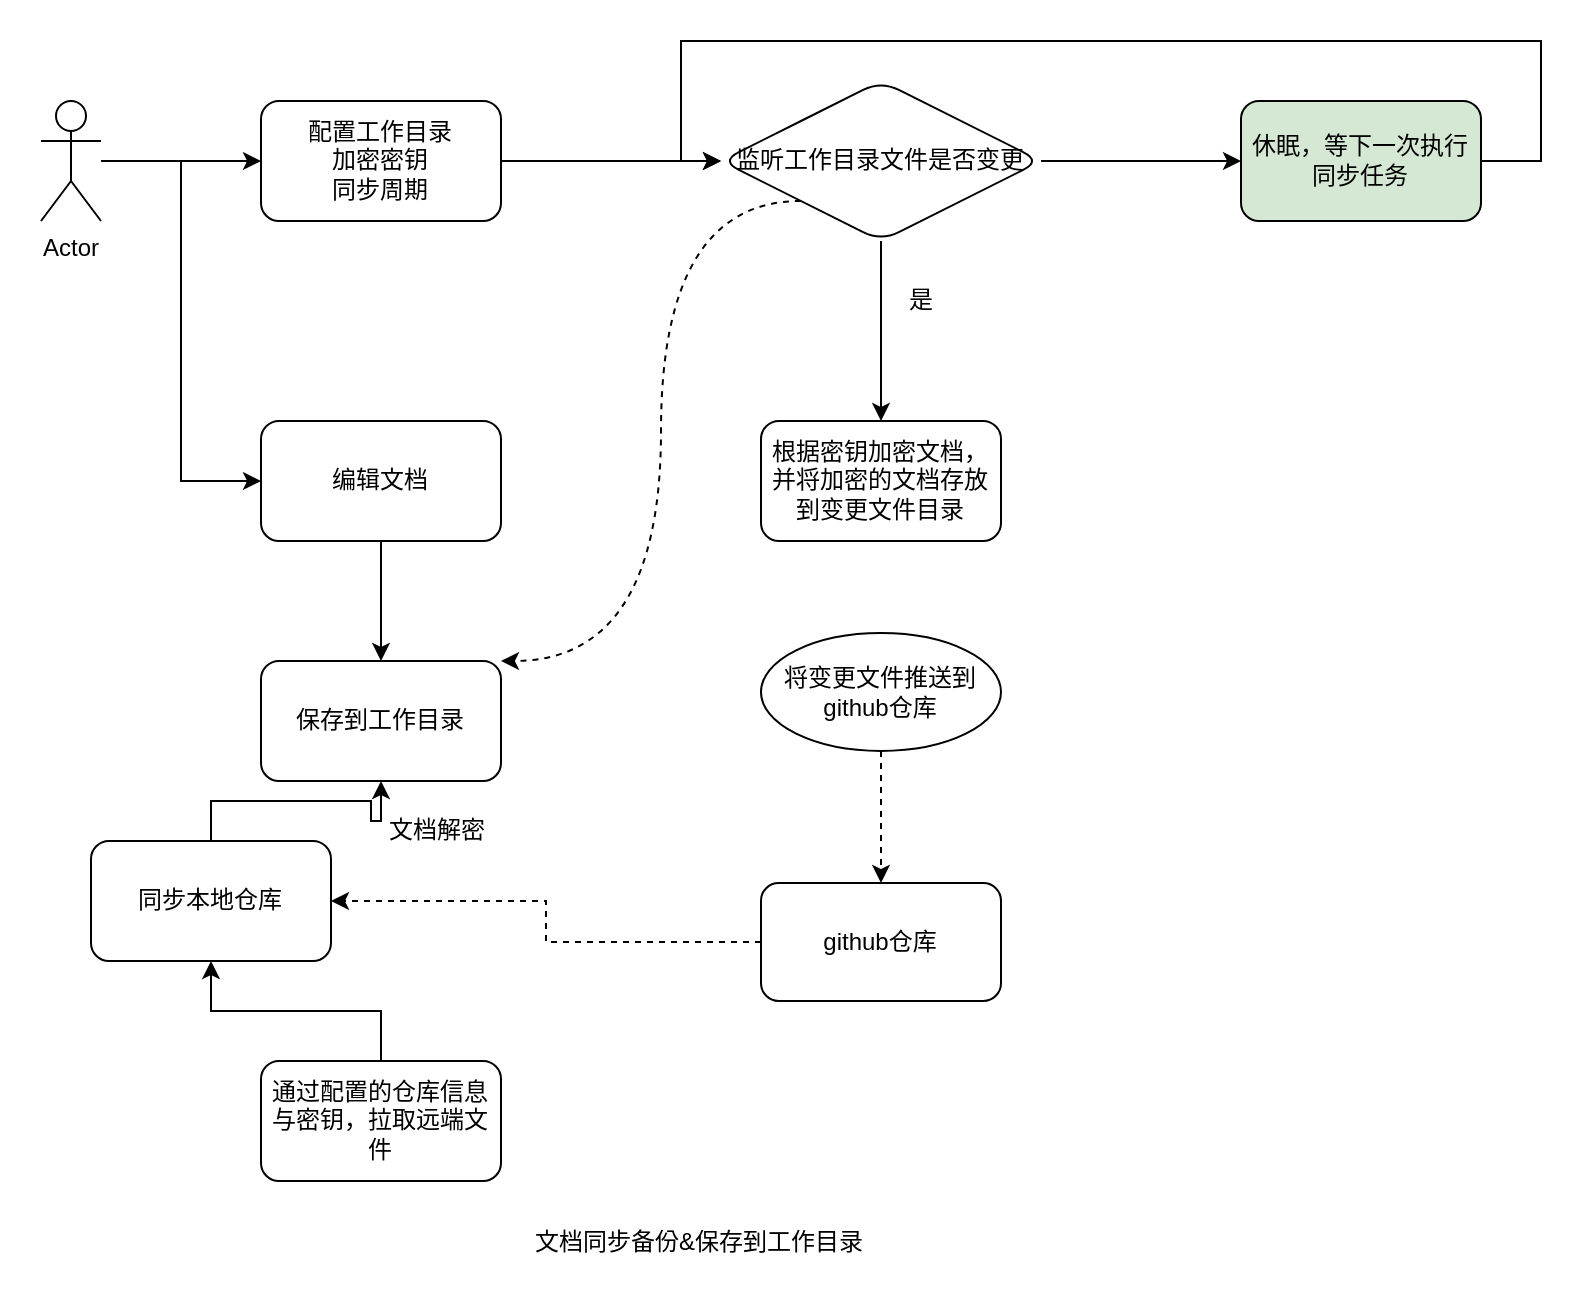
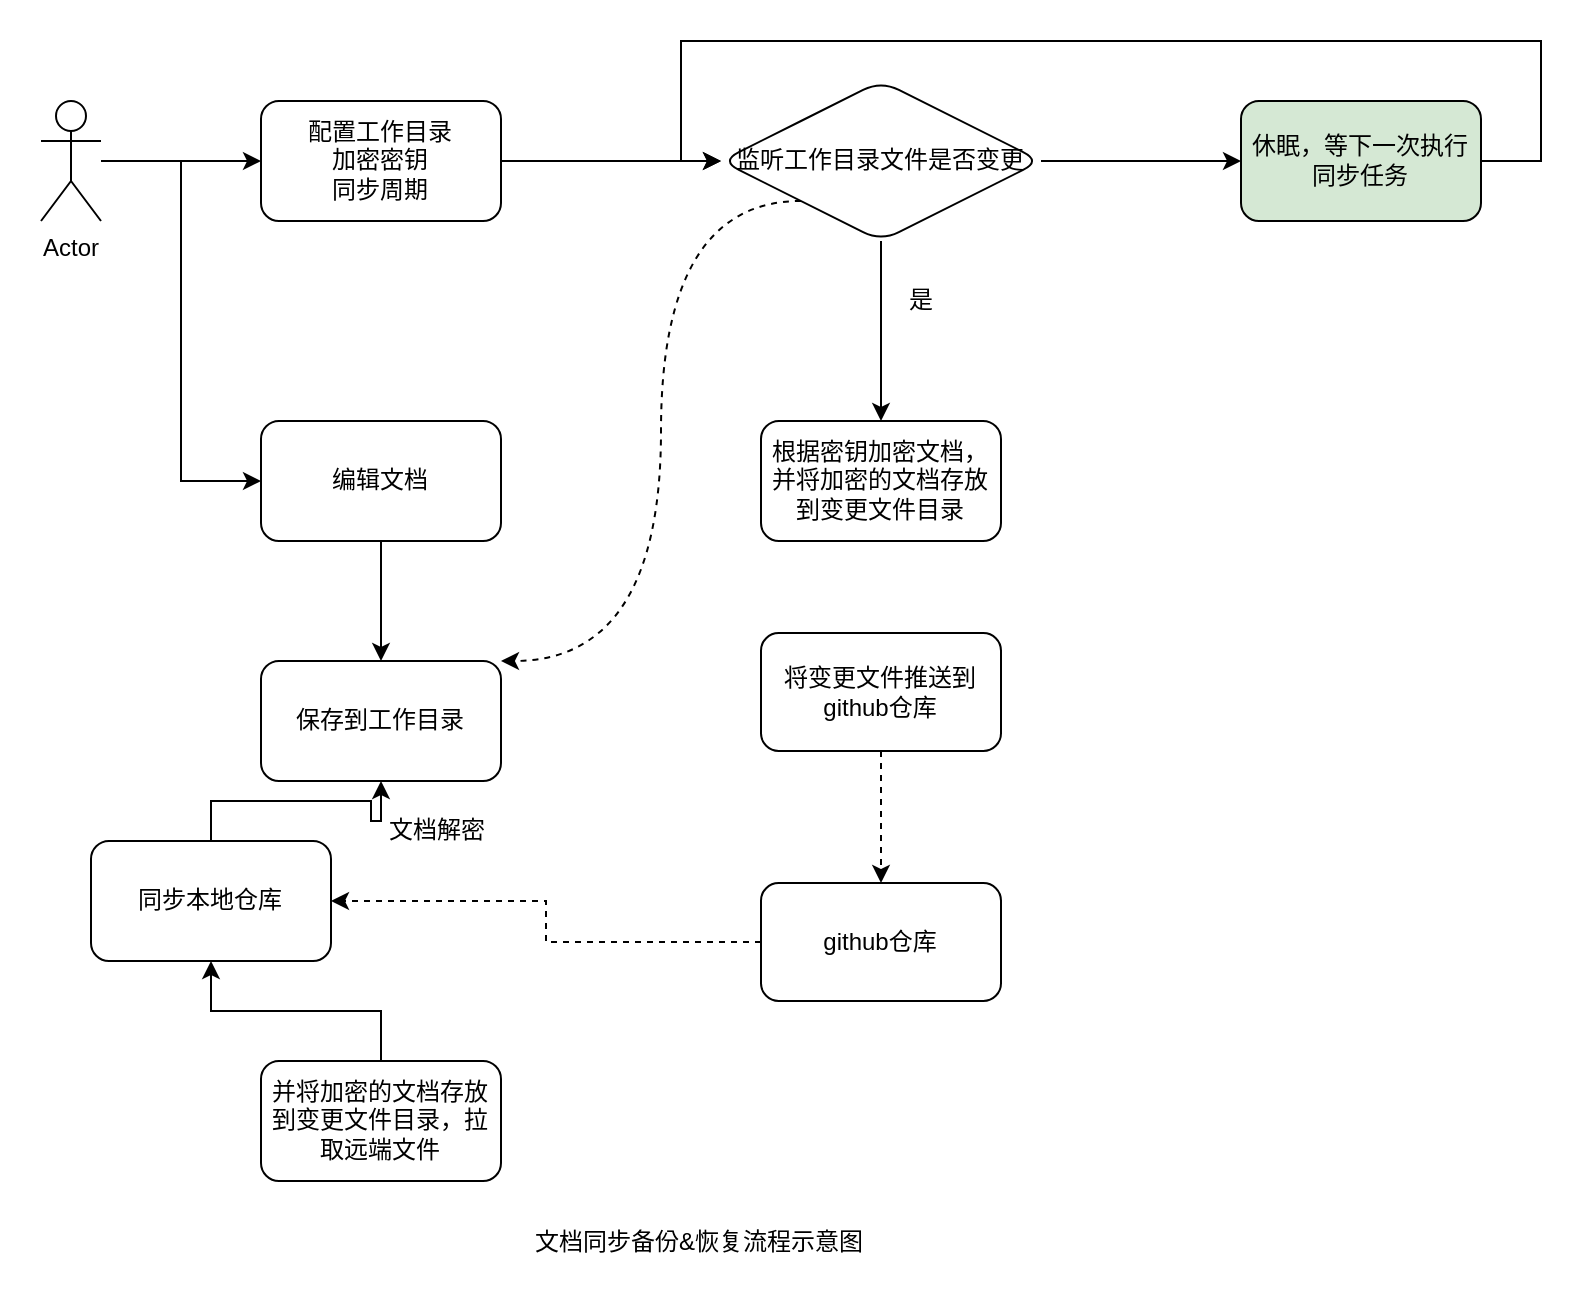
node "将变更文件推送到github仓库": shape ellipse -> rounded rectangle
node "通过配置的仓库信息与密钥，拉取远端文件": label "通过配置的仓库信息与密钥，拉取远端文件" -> "并将加密的文档存放到变更文件目录，拉取远端文件"
node "文档同步备份&保存到工作目录": label "文档同步备份&保存到工作目录" -> "文档同步备份&恢复流程示意图"
